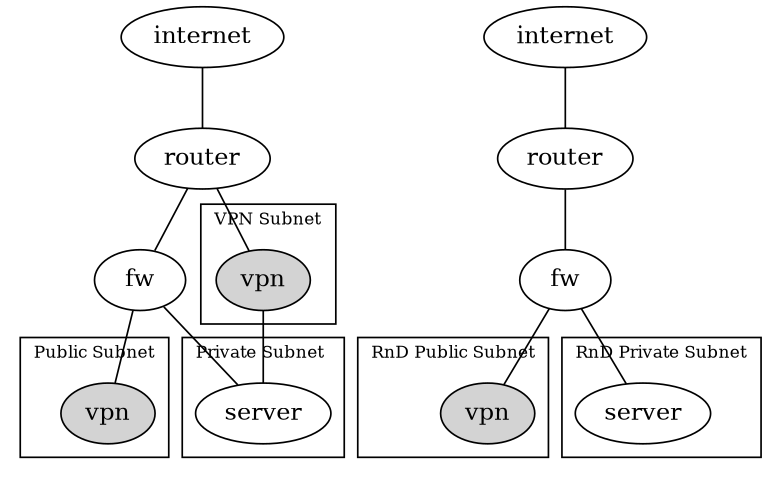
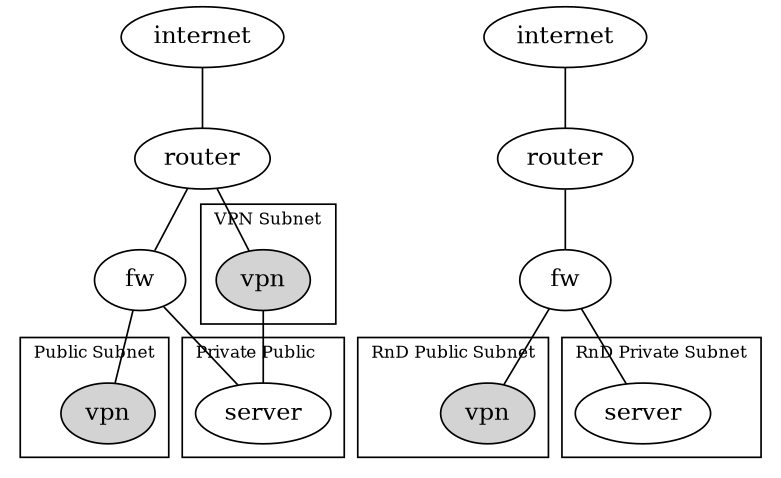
cluster "Private Subnet": label "Private Subnet" -> "Private Public"
